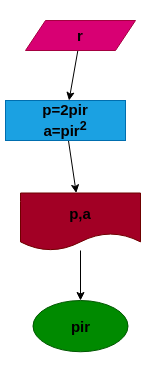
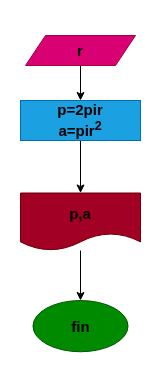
node "r": moved (81, 36) -> (81, 51)
node "p=2pir a=pir2": moved (66, 121) -> (81, 121)
node "pir": label "pir" -> "fin"
